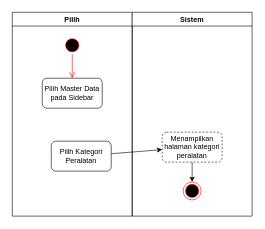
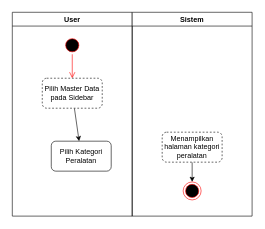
node "Pilih": label "Pilih" -> "User"
node "Pilih Master Data pada Sidebar": style solid -> dashed
edge "Pilih Master Data pada Sidebar" -> "Pilih Kategori Peralatan": added
edge "Pilih Kategori Peralatan" -> "Menampilkan halaman kategori peralatan": removed
